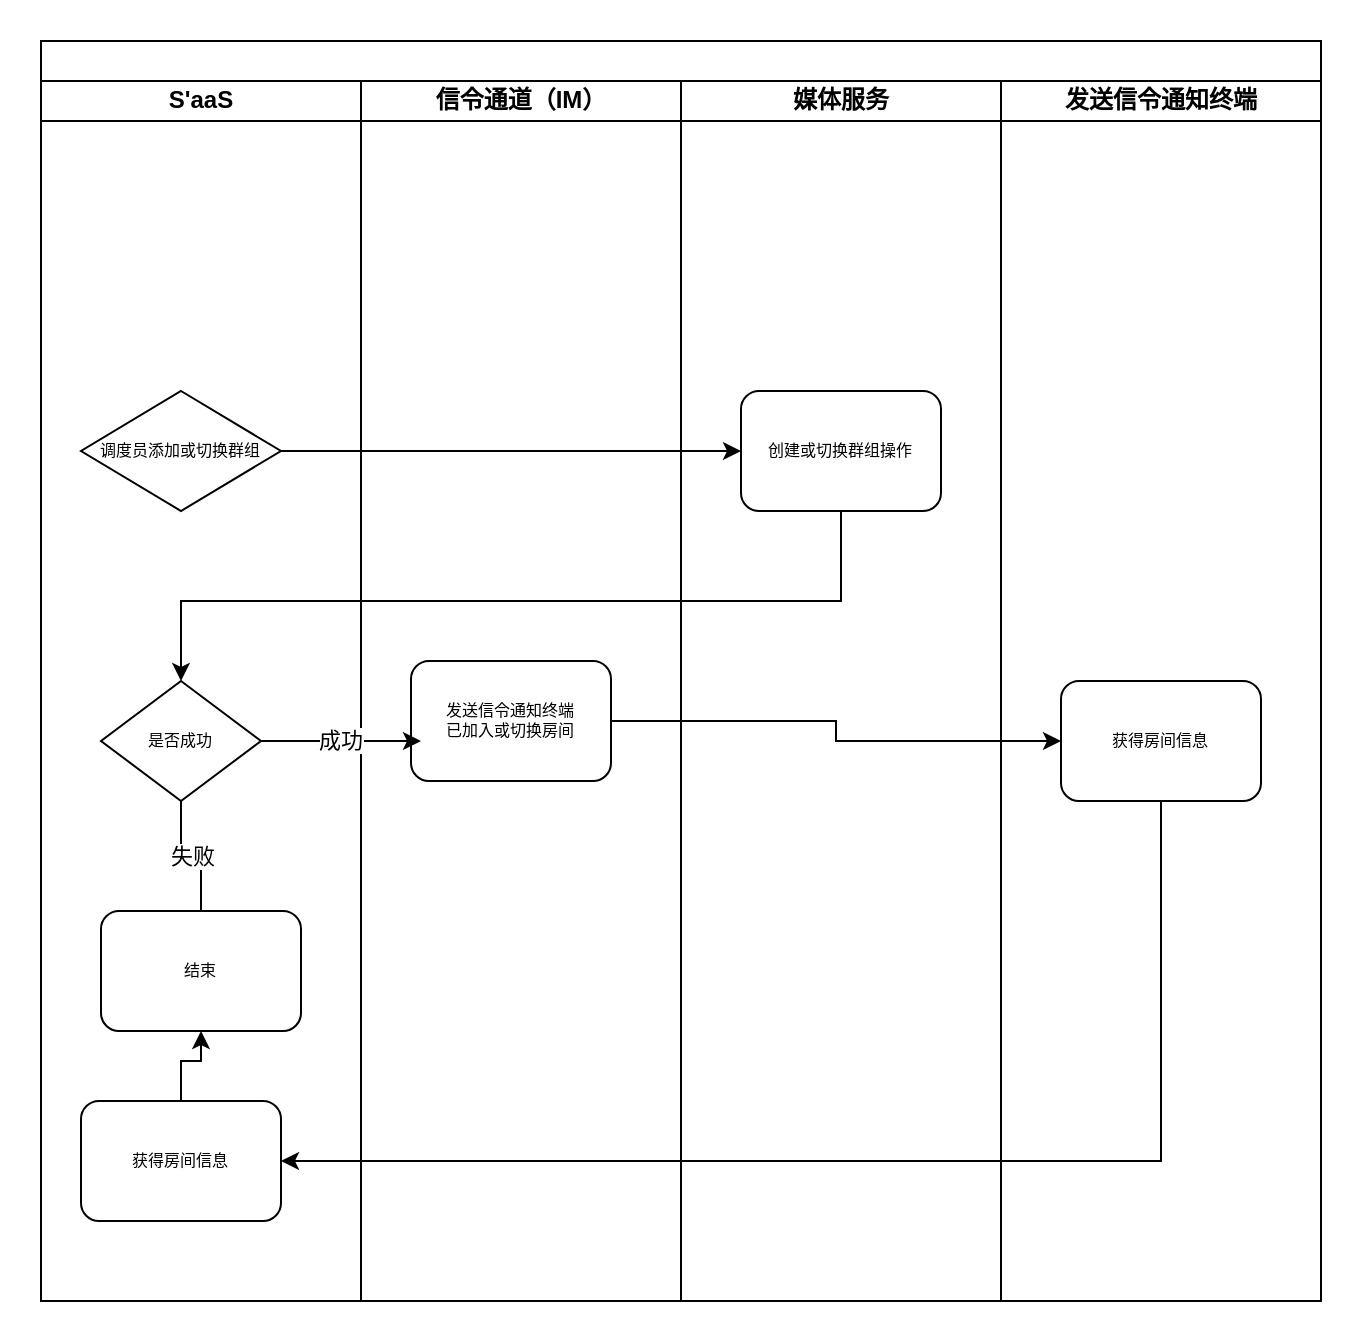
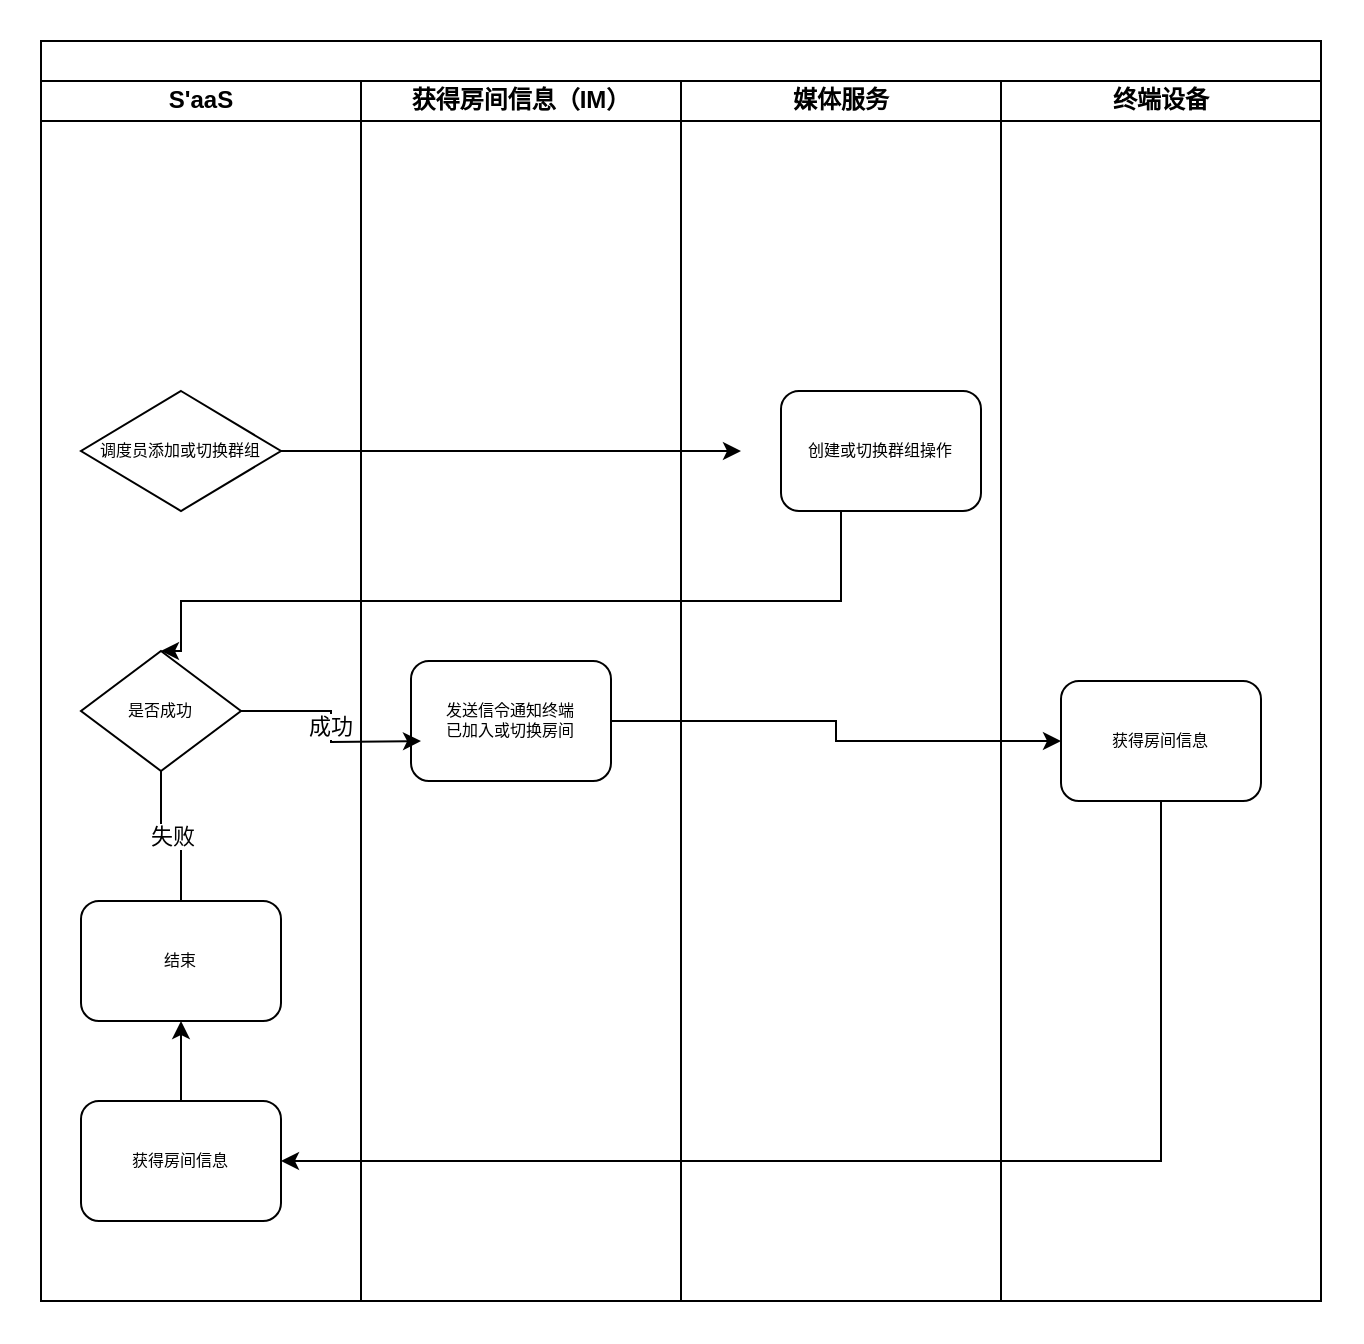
node "信令通道（IM）": label "信令通道（IM）" -> "获得房间信息（IM）"
node "发送信令通知终端": label "发送信令通知终端" -> "终端设备"
node "创建或切换群组操作": moved (841, 451) -> (881, 451)
node "是否成功": moved (181, 741) -> (161, 711)
node "结束": moved (201, 971) -> (181, 961)
